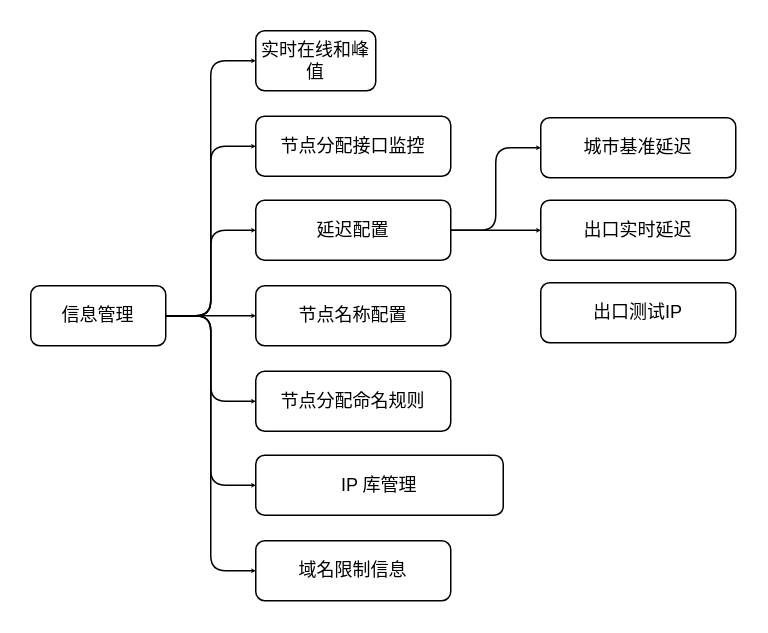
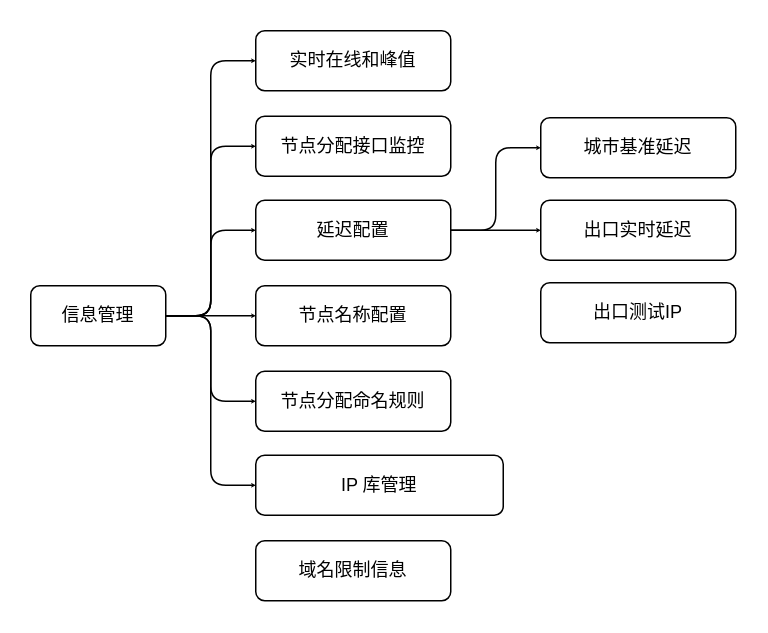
node "实时在线和峰值": size 120x60 -> 195x60
edge "信息管理" -> "域名限制信息": removed
